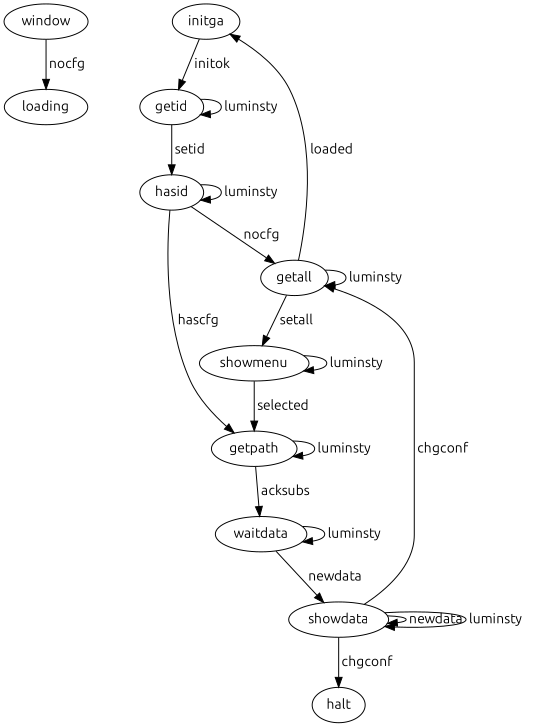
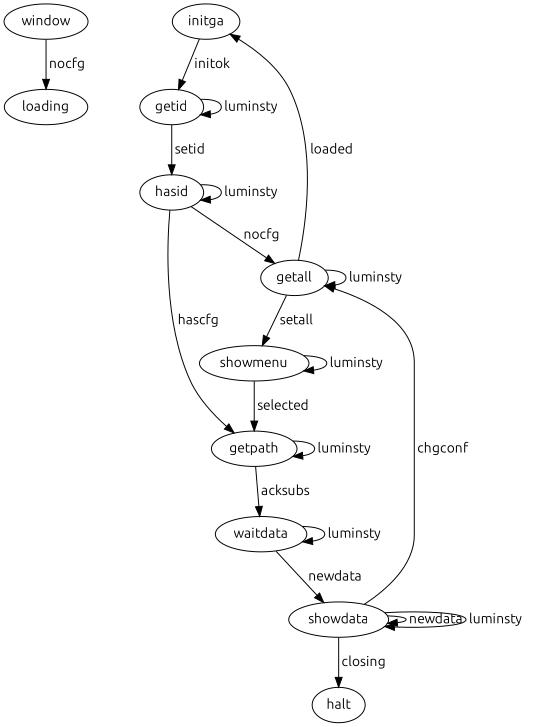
edge "showdata" -> "halt": label " chgconf " -> " closing "
